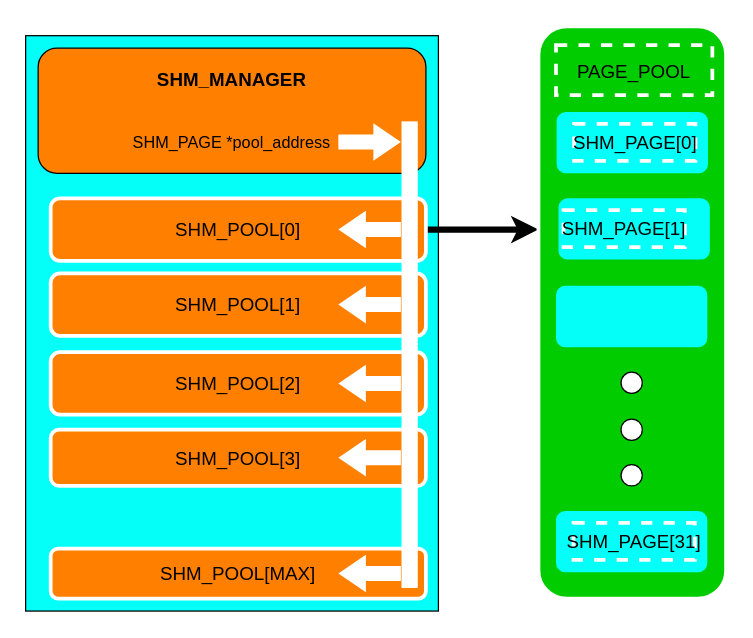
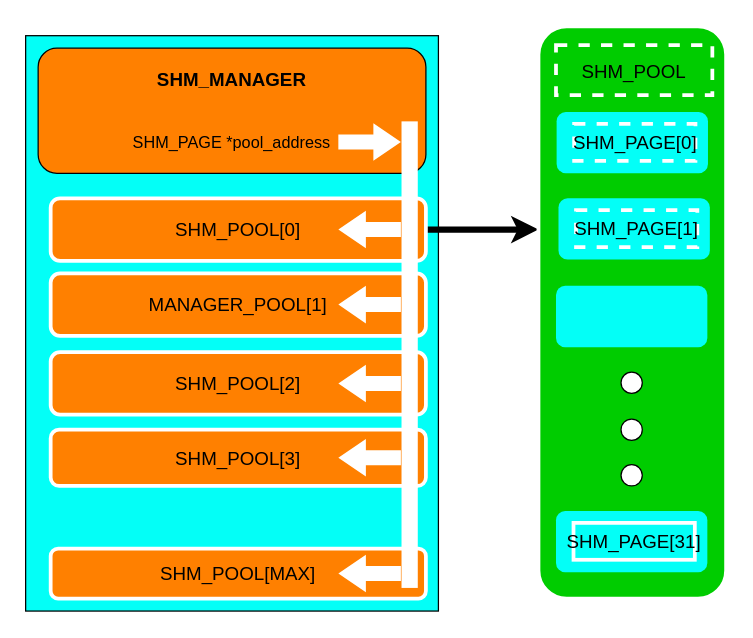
node "PAGE_POOL": label "PAGE_POOL" -> "SHM_POOL"
node "SHM_PAGE[1]": moved (624, 228) -> (636, 228)
node "SHM_POOL[1]": label "SHM_POOL[1]" -> "MANAGER_POOL[1]"
node "SHM_PAGE[31]": style dashed -> solid
